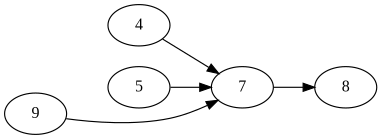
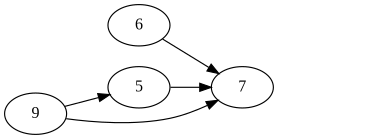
node "4": label "4" -> "6"
node "8": removed
edge "9" -> "5": added
